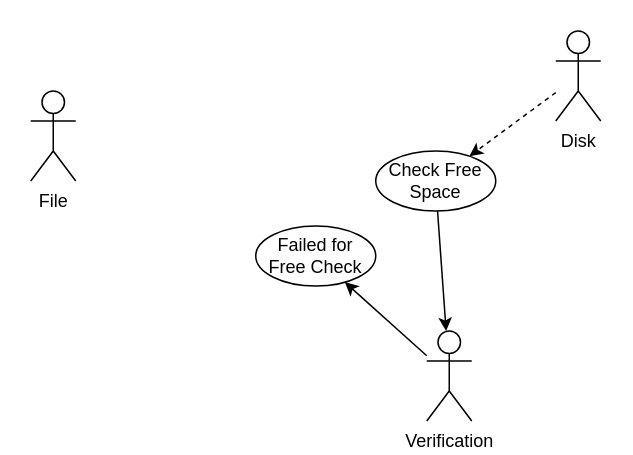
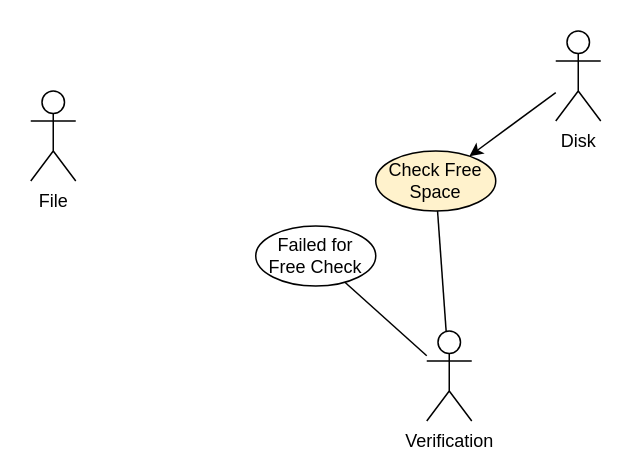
edge "Disk" -> "Check Free Space": style dashed -> solid
node "Check Free Space": fillcolor #ffffff -> #fff2cc
edge "Verification" -> "Failed for Free Check": arrowhead classic -> none
edge "Check Free Space" -> "Verification": arrowhead classic -> none
